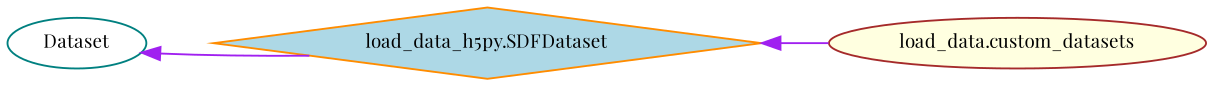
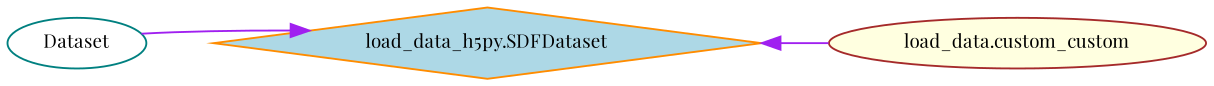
node "load_data.custom_datasets": label "load_data.custom_datasets" -> "load_data.custom_custom"
edge "load_data_h5py.SDFDataset" -> "Dataset": reversed
